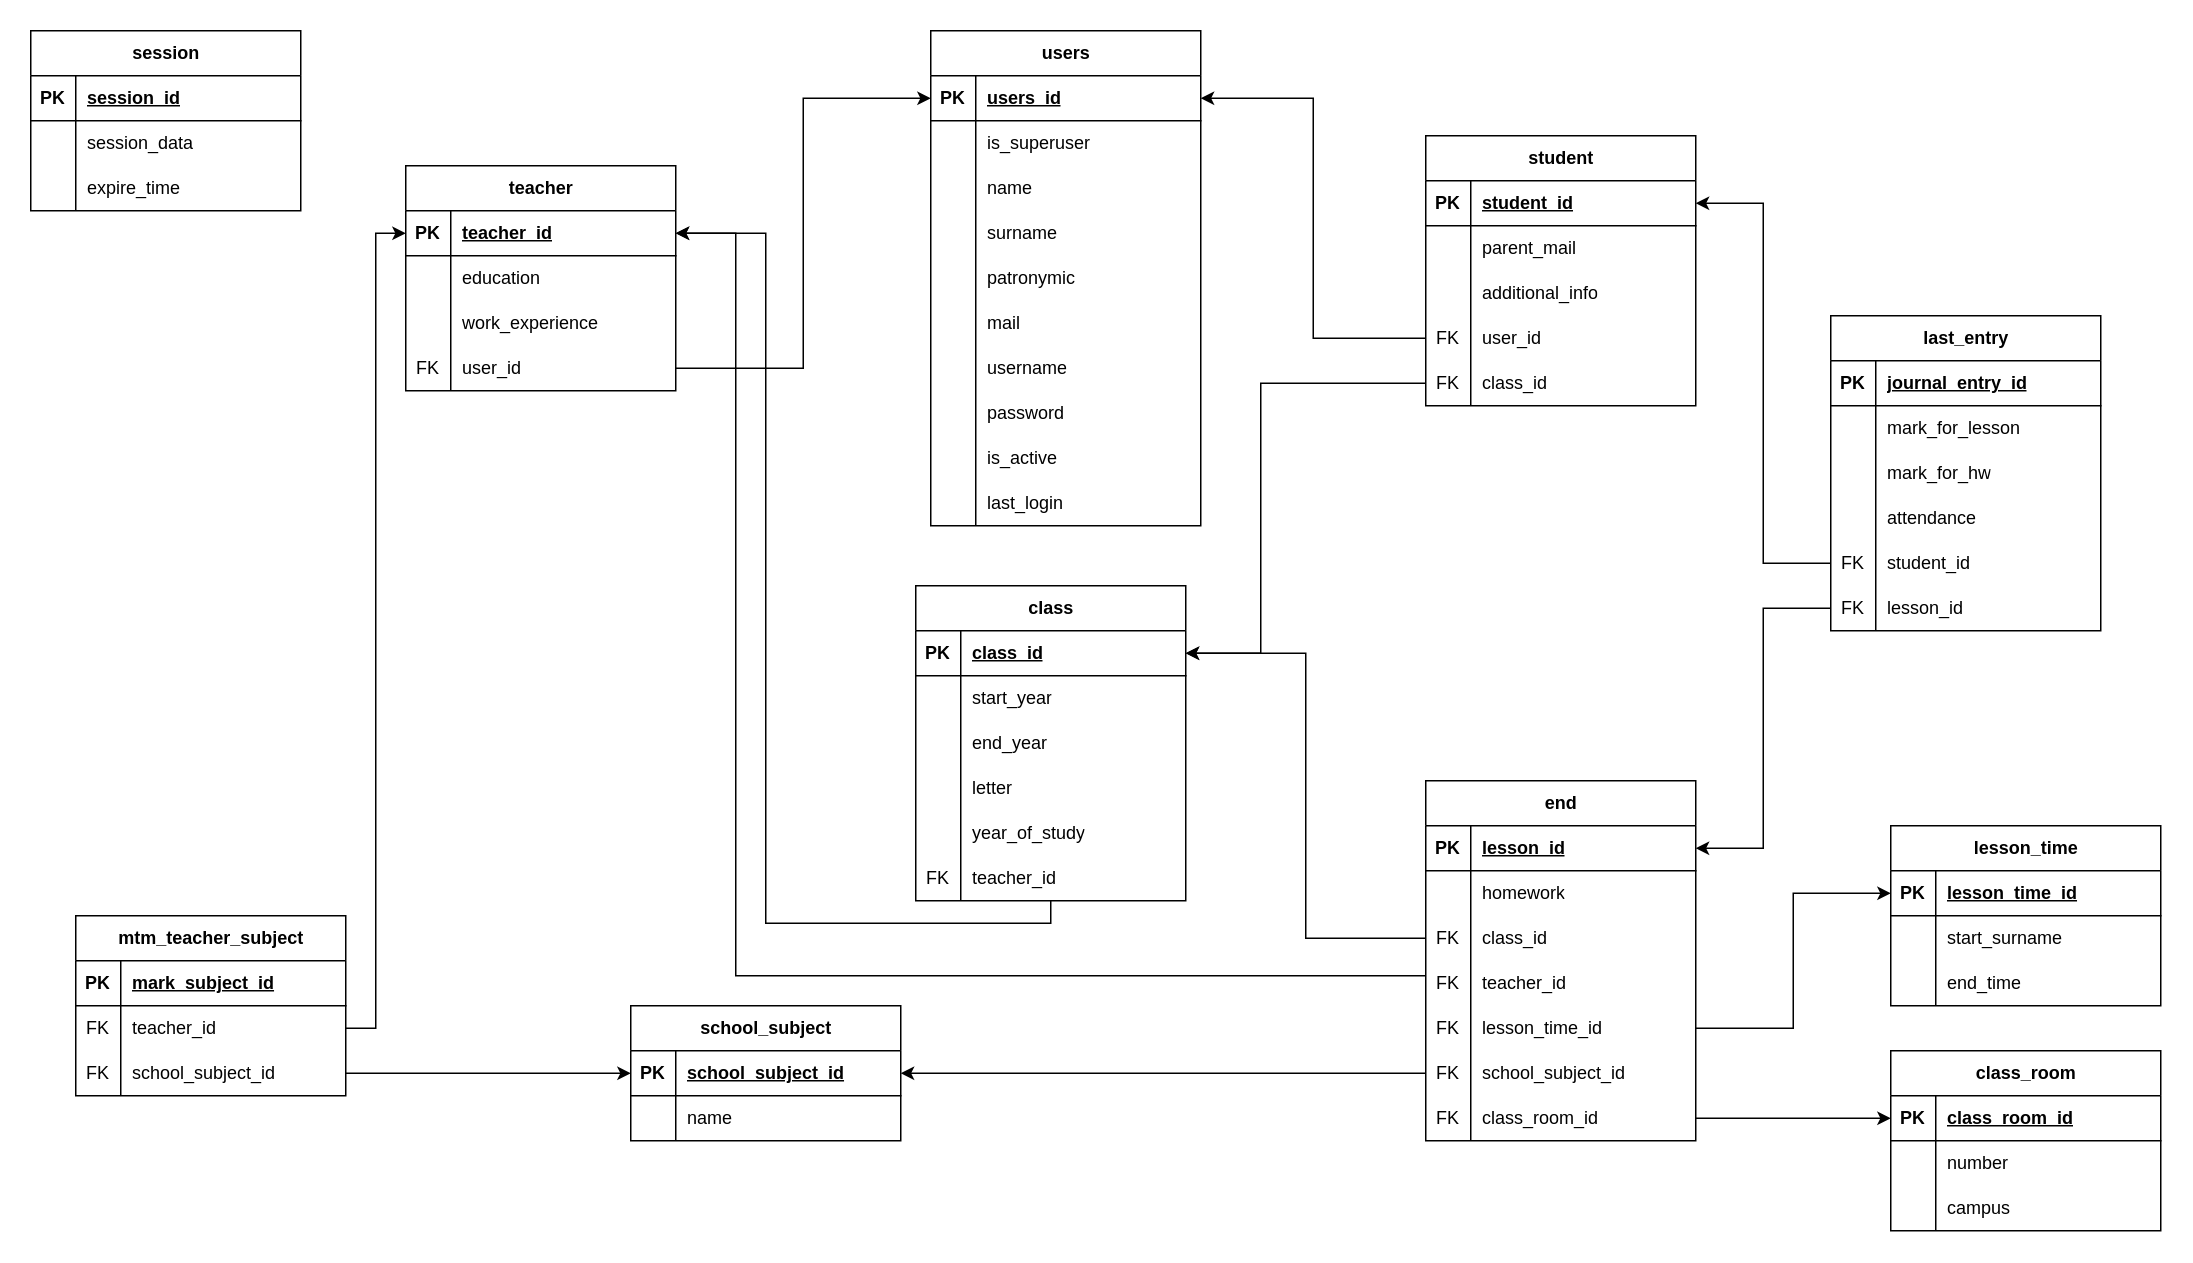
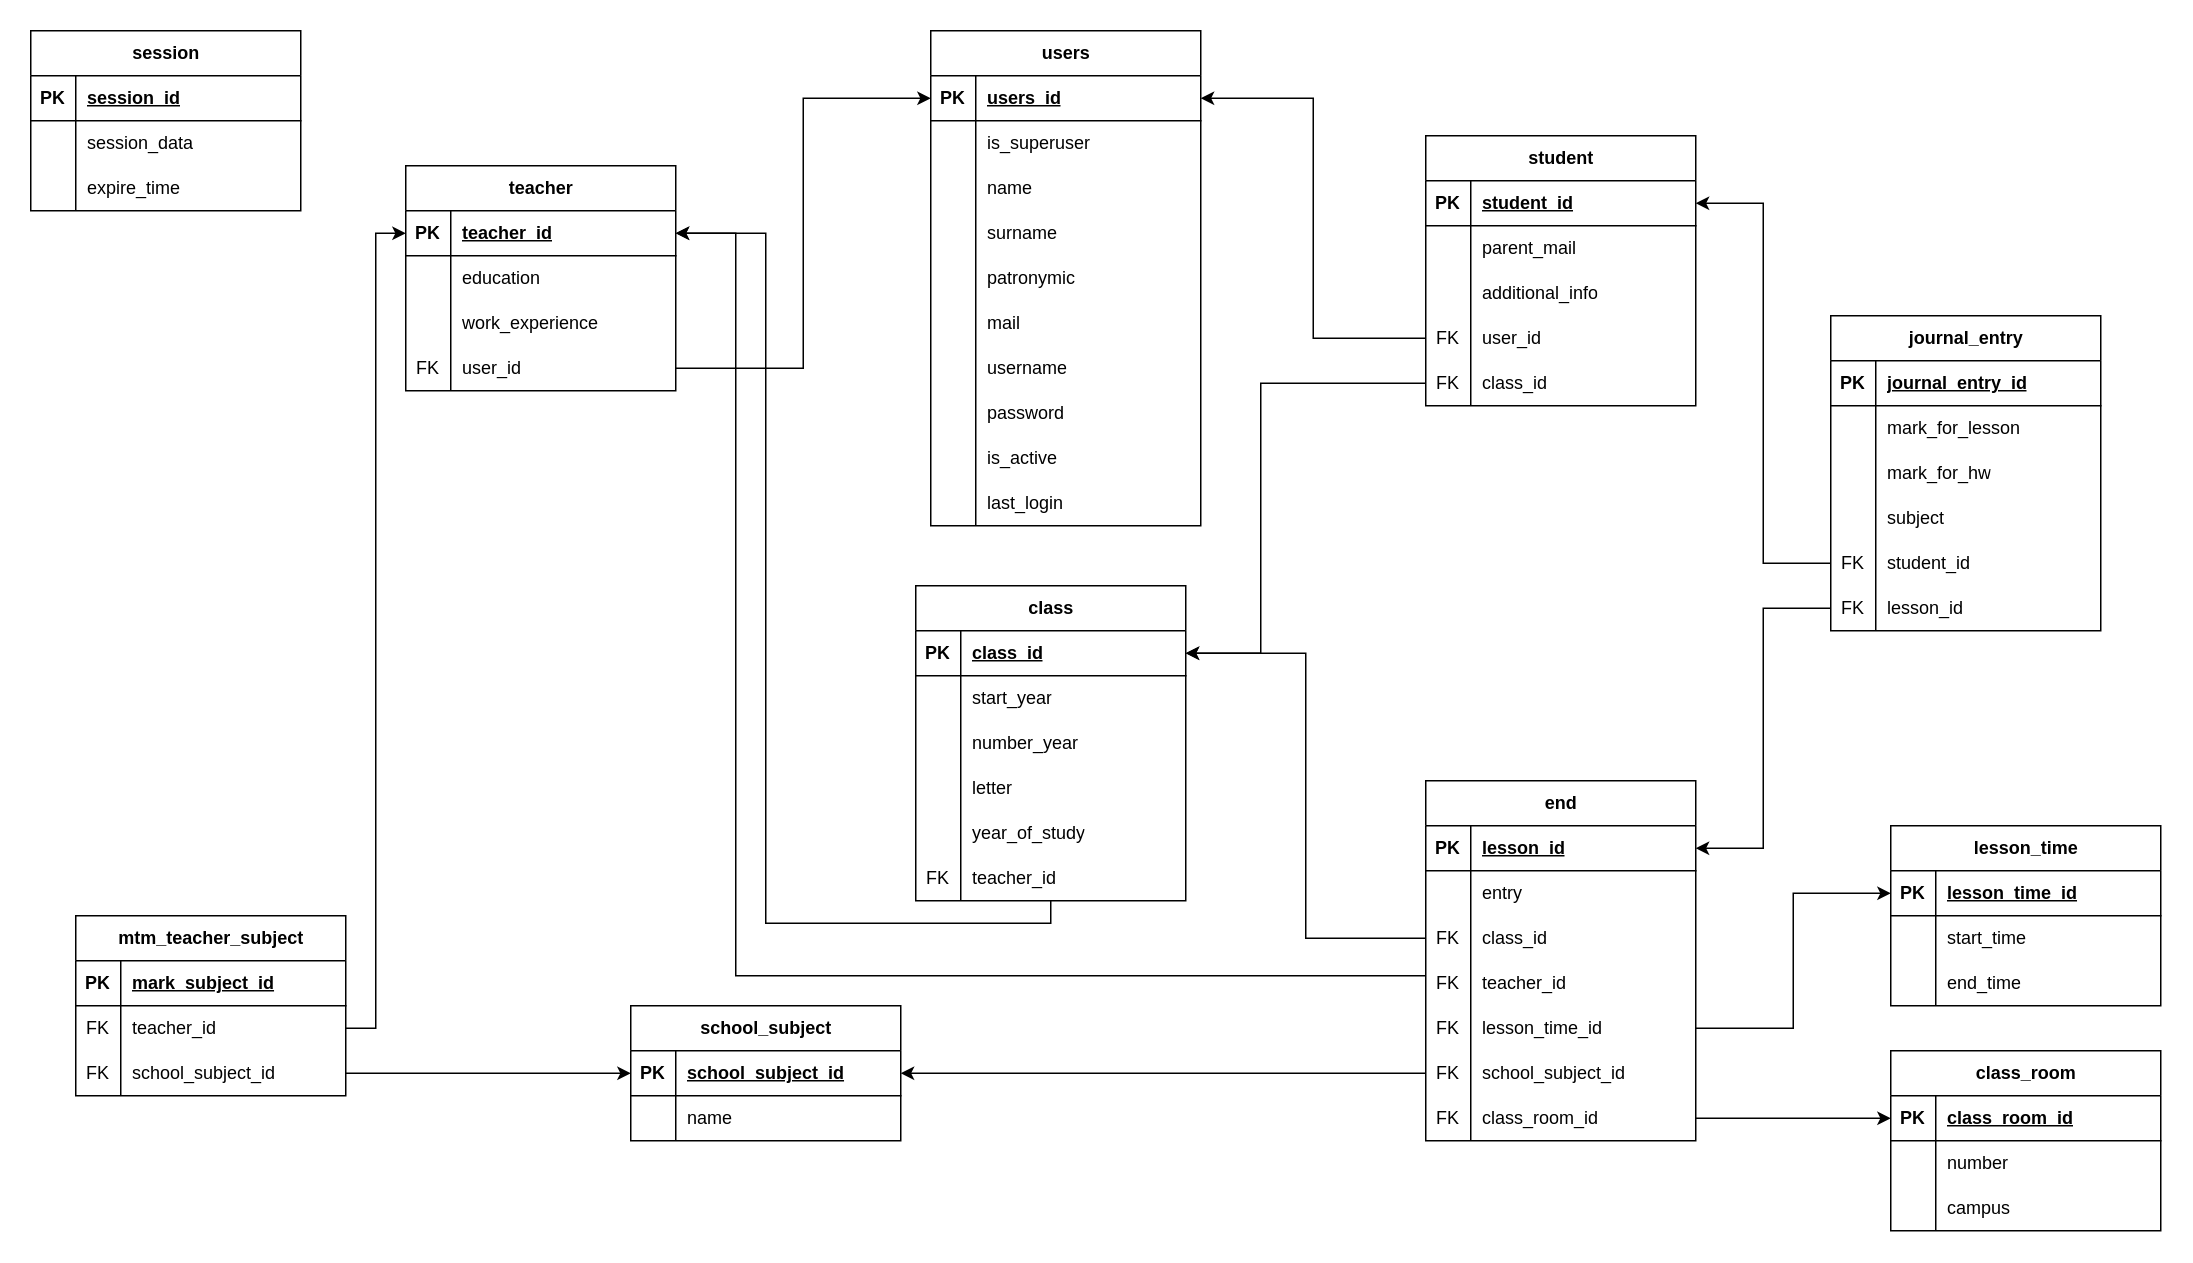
node "last_entry": label "last_entry" -> "journal_entry"
node "attendance": label "attendance" -> "subject"
node "end_year": label "end_year" -> "number_year"
node "homework": label "homework" -> "entry"
node "start_surname": label "start_surname" -> "start_time"
